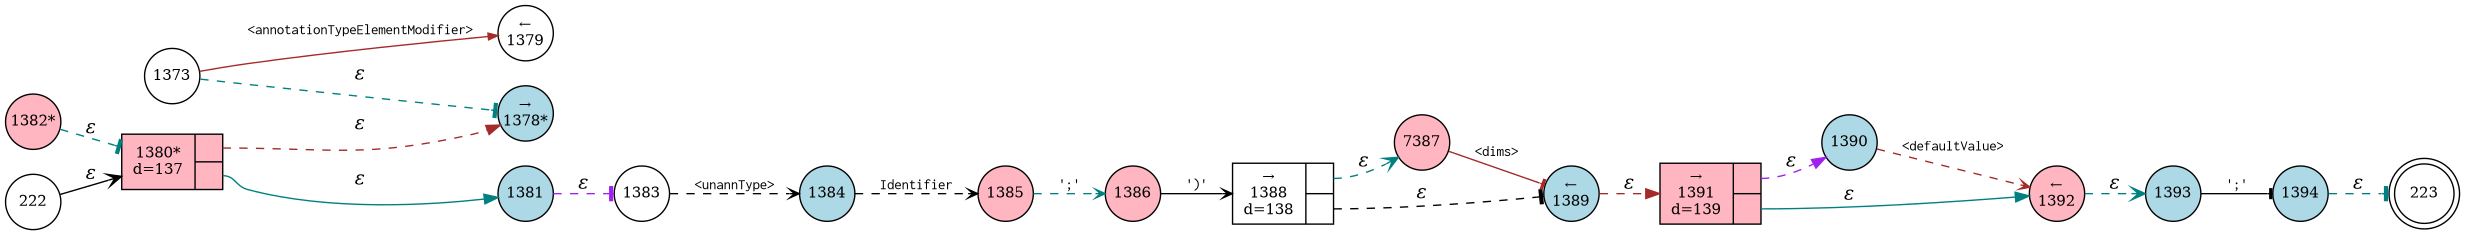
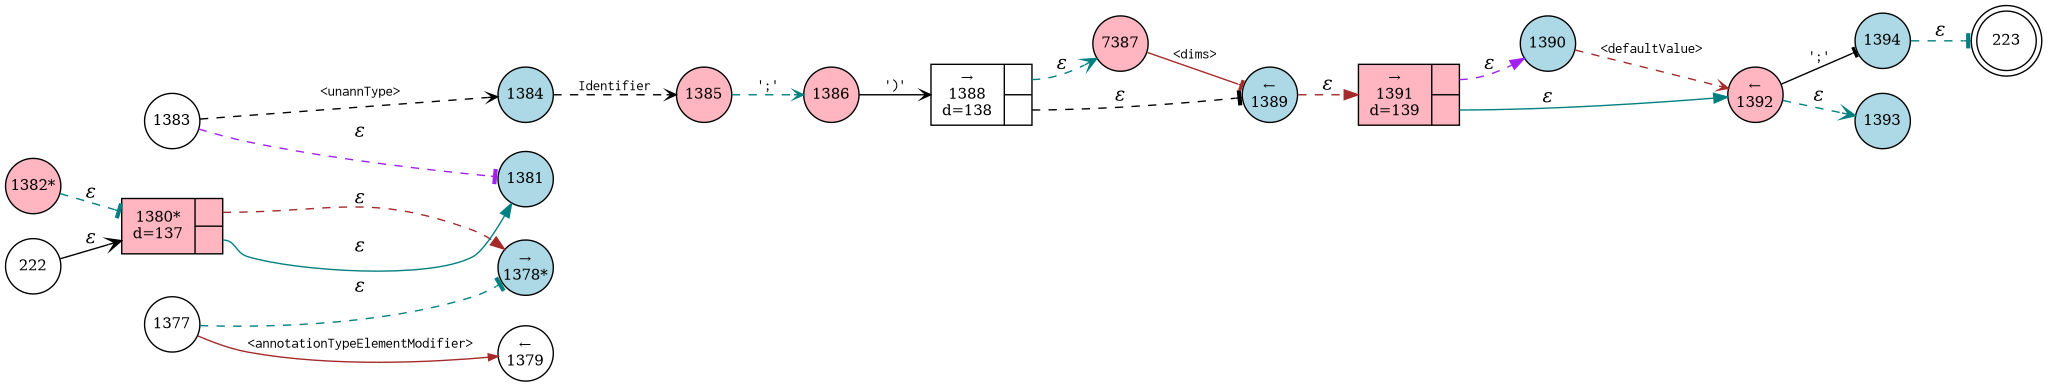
node "1373": label "1373" -> "1377"
edge "1381" -> "1383": reversed
edge "1393" -> "1394": now "← 1392" -> "1394"
